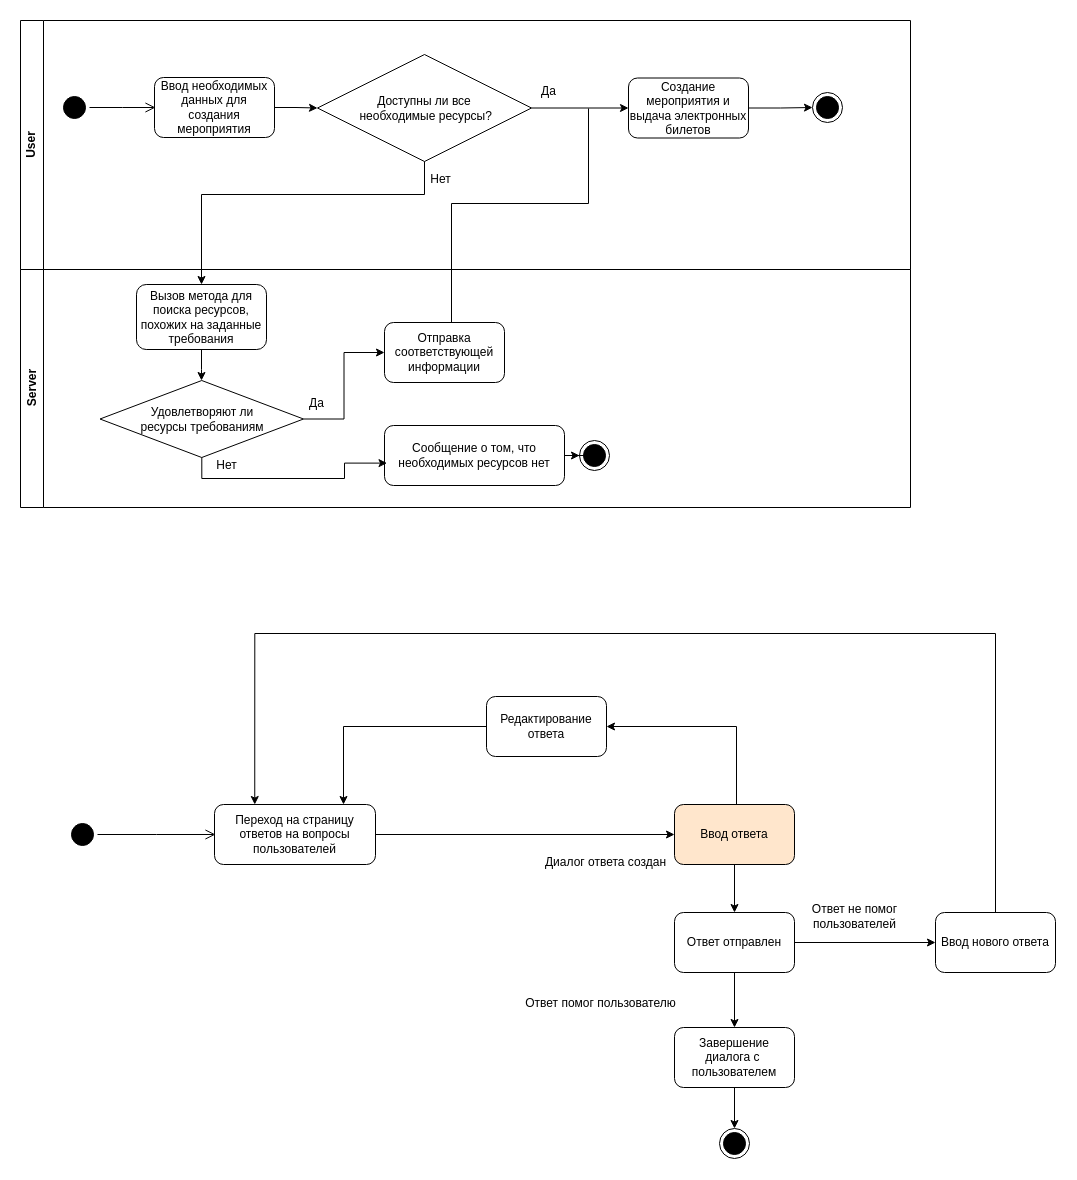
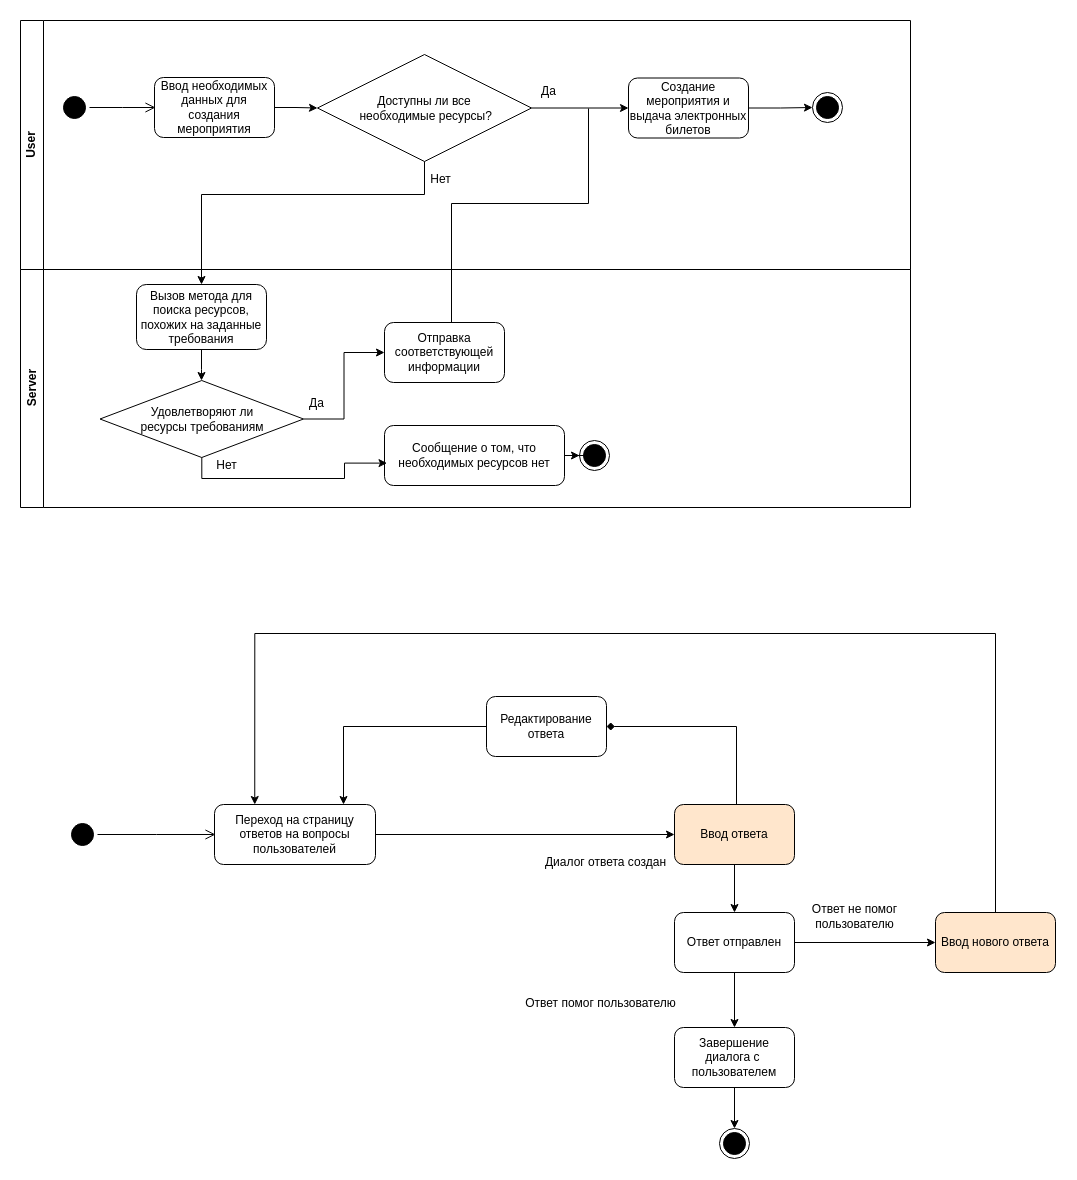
edge "Ввод ответа" -> "Редактирование ответа": arrowhead classic -> diamond
node "Ответ не помог пользователей": label "Ответ не помог пользователей" -> "Ответ не помог пользователю"
node "Ввод нового ответа": fillcolor #ffffff -> #ffe6cc
